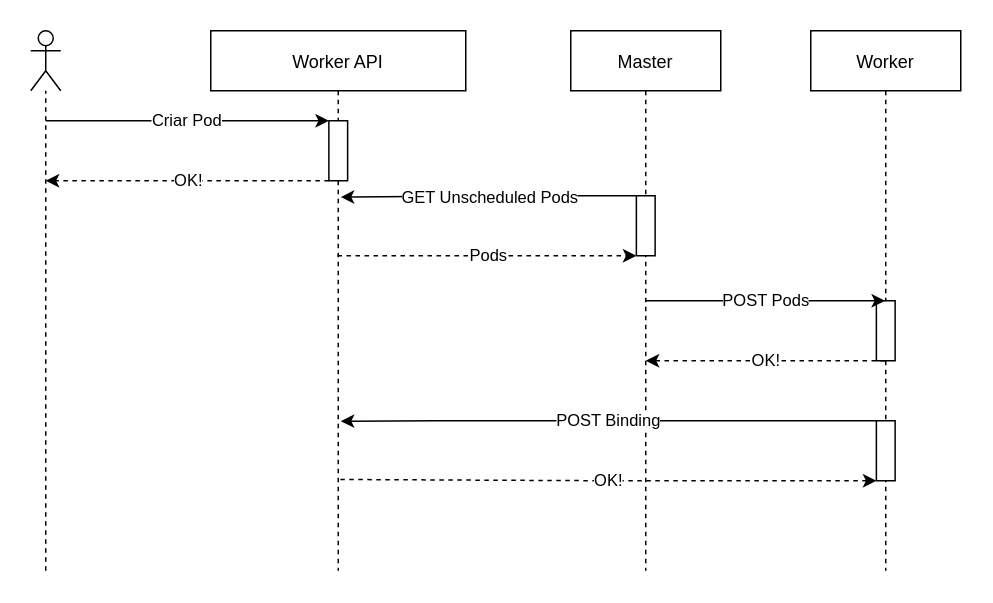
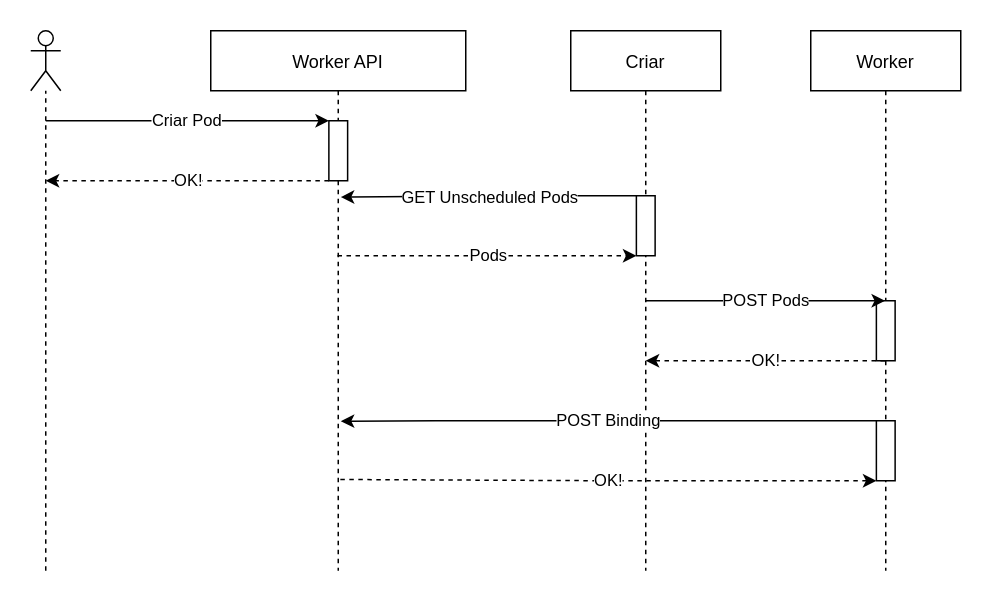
node "Master": label "Master" -> "Criar"
